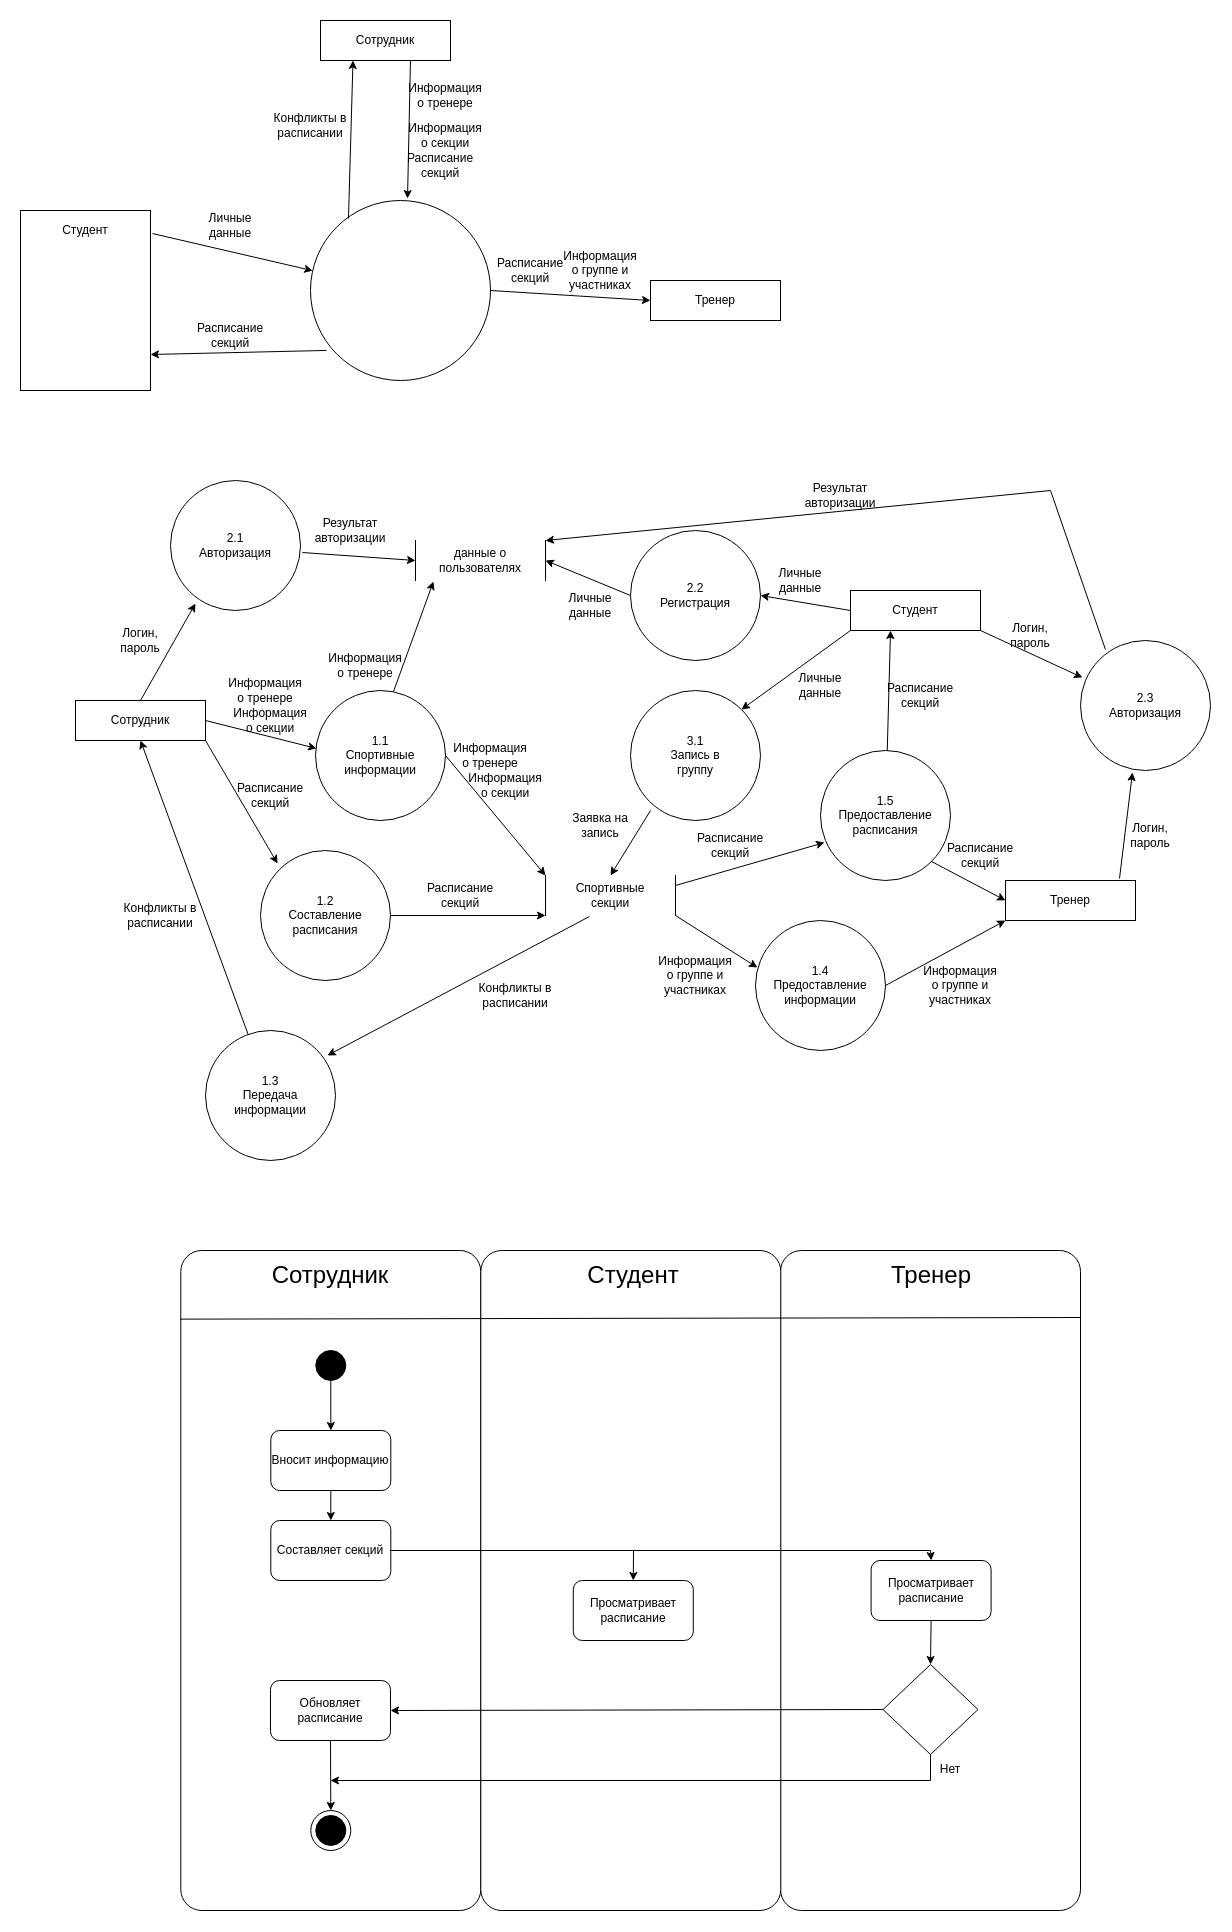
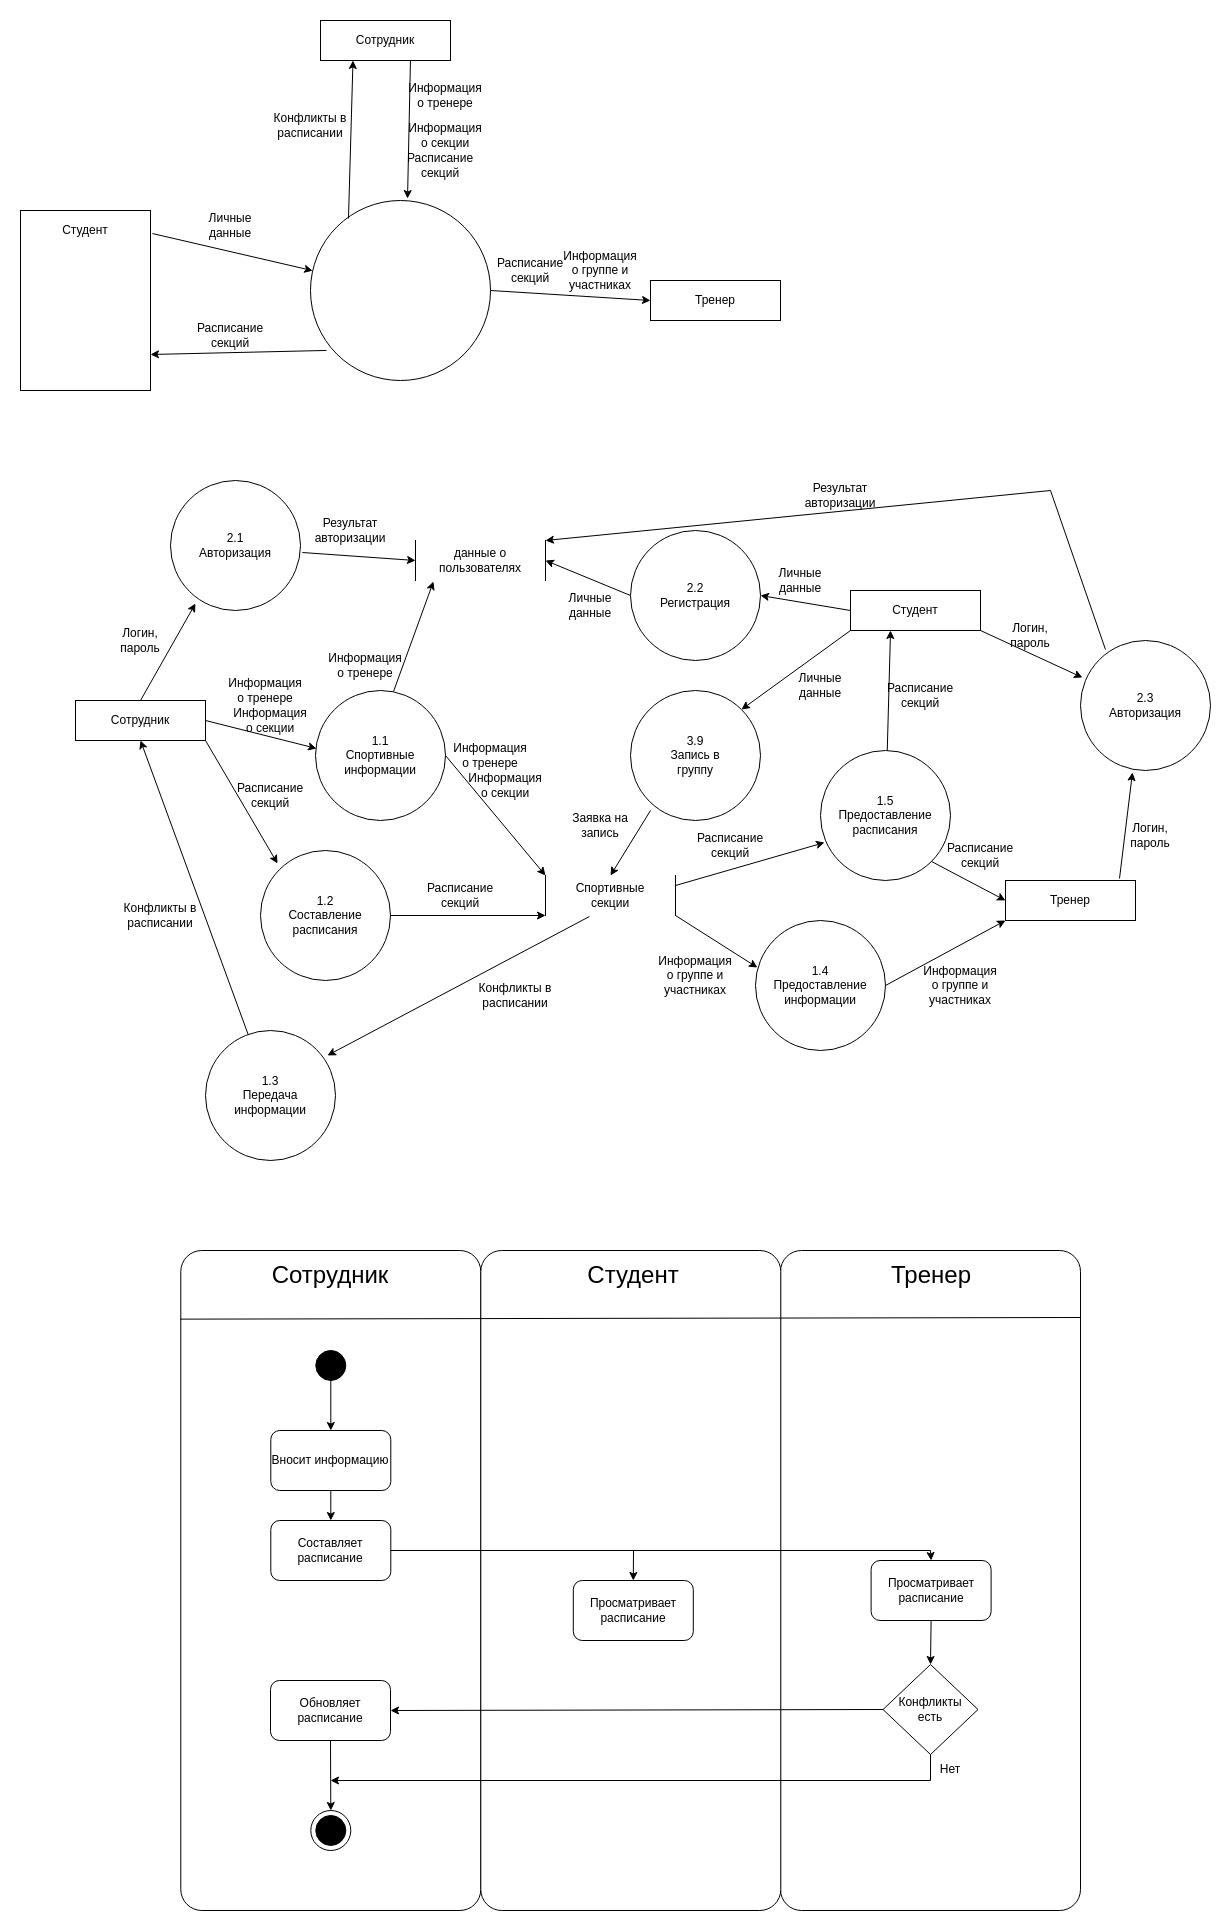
node "3.1 Запись в группу": label "3.1 Запись в группу" -> "3.9 Запись в группу"
node "Составляет секций": label "Составляет секций" -> "Составляет расписание"
node "Конфликты есть": added
